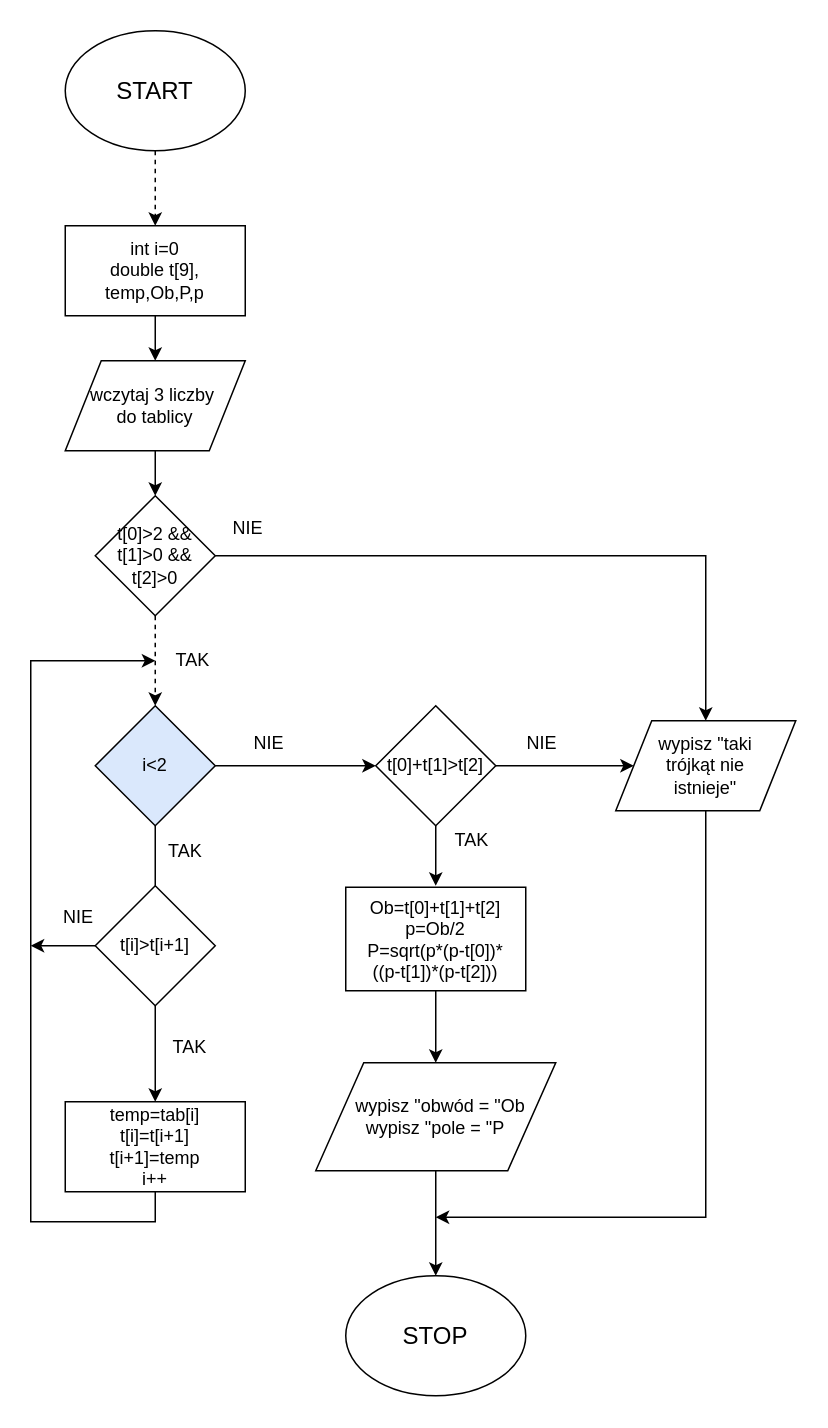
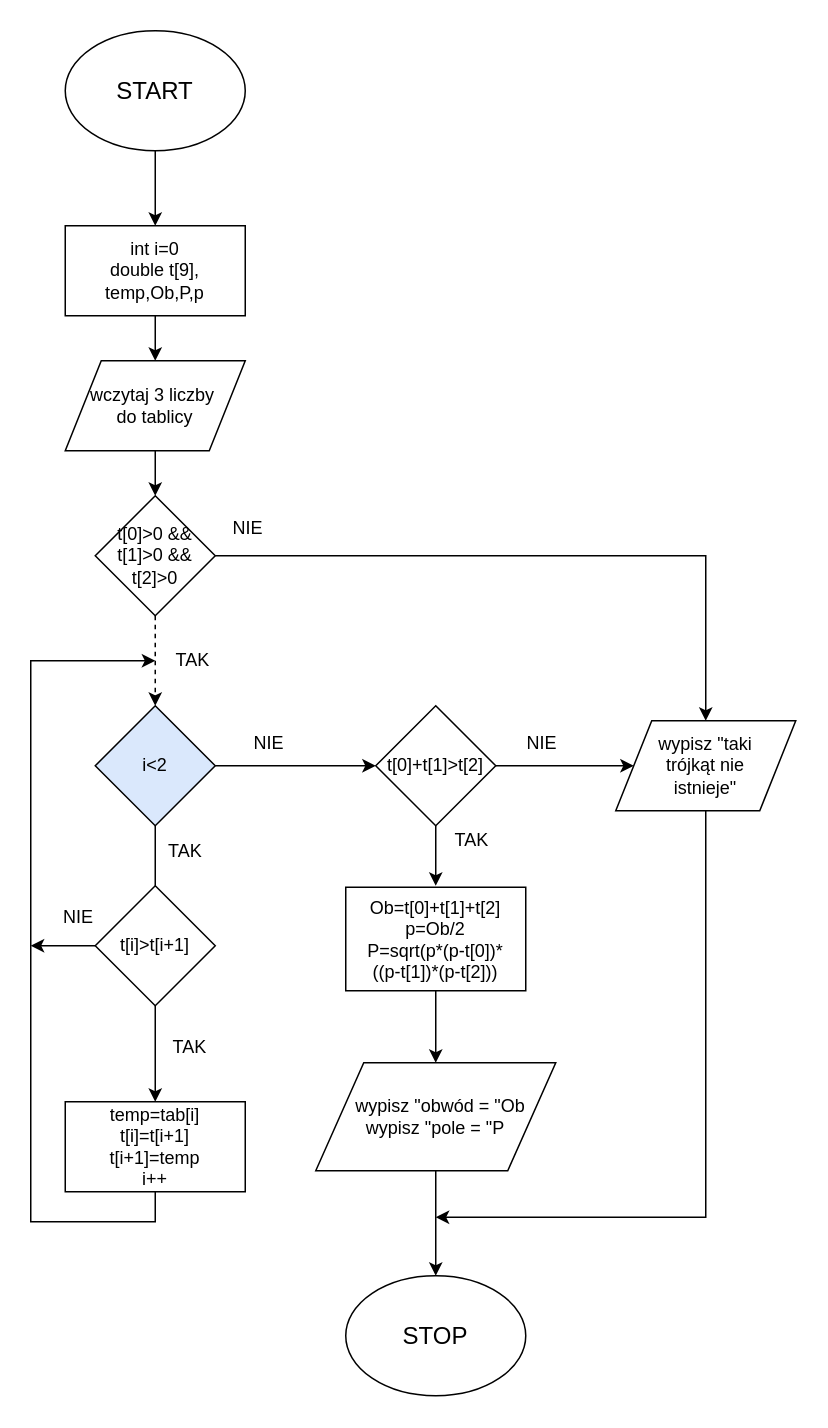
edge "START" -> "int i=0 double t[9], temp,Ob,P,p": style dashed -> solid
node "t[0]>2 && t[1]>0 && t[2]>0": label "t[0]>2 && t[1]>0 && t[2]>0" -> "t[0]>0 && t[1]>0 && t[2]>0"
